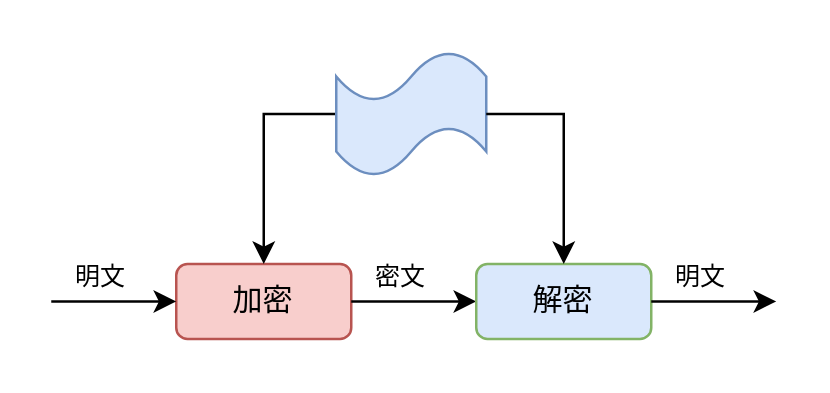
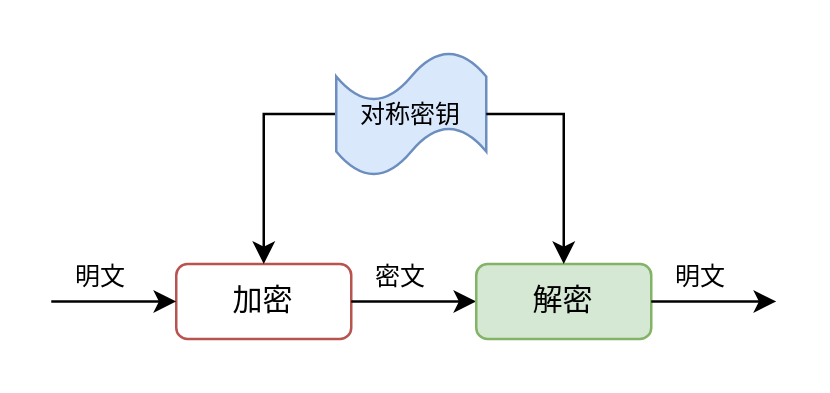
node "对称密钥": added
node "加密": fillcolor #f8cecc -> #ffffff
node "解密": fillcolor #dae8fc -> #d5e8d4
